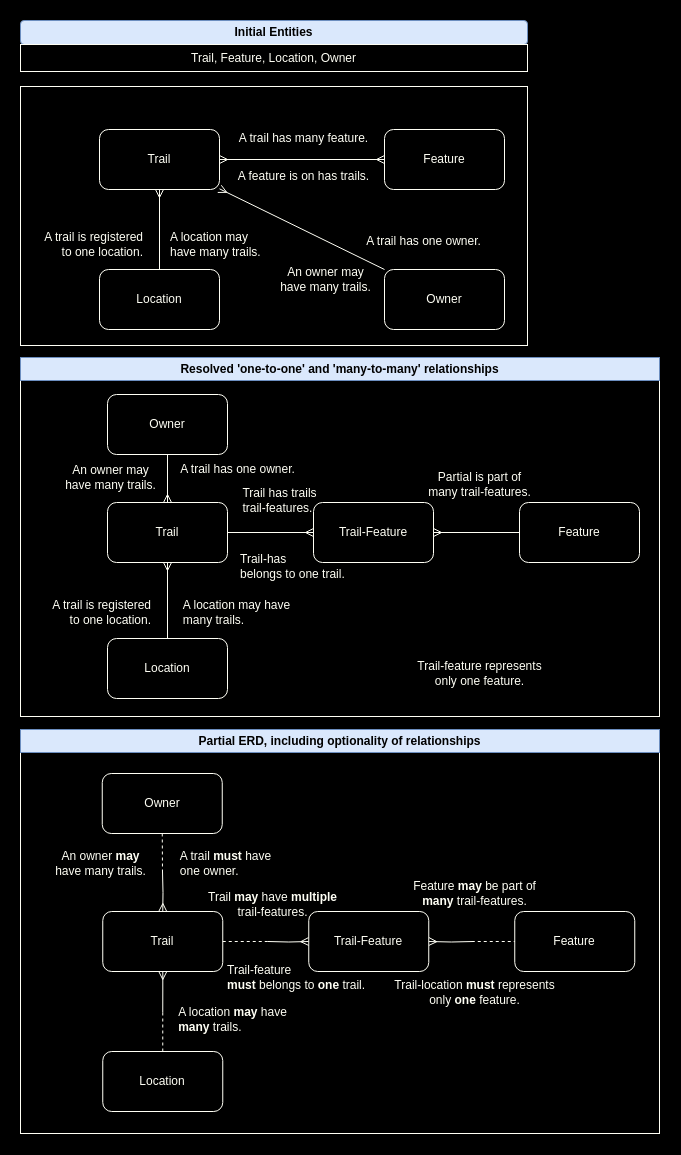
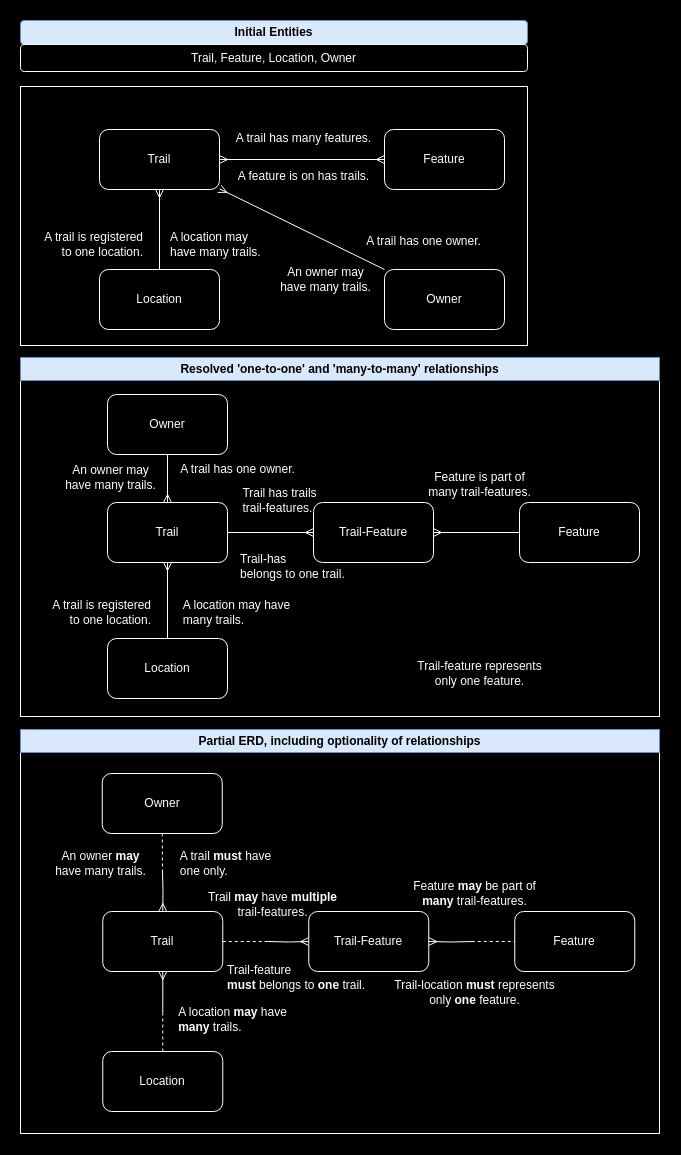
node "Trail, Feature, Location, Owner": shape rectangle -> rounded rectangle
node "A trail has many feature.": label "A trail has many feature." -> "A trail has many features."
node "Partial is part of many trail-features.": label "Partial is part of many trail-features." -> "Feature is part of many trail-features."
node "A trail must have one owner.": label "A trail must have one owner." -> "A trail must have one only."
